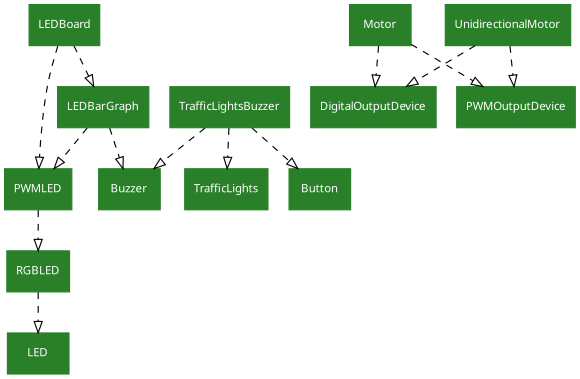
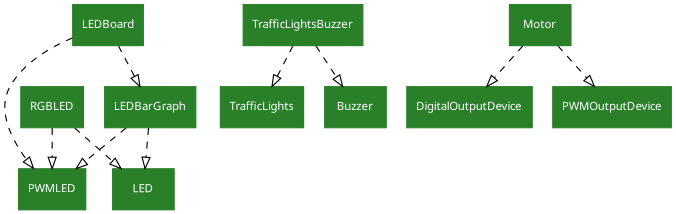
node "UnidirectionalMotor": removed
edge "LEDBarGraph" -> "Buzzer": now "LEDBarGraph" -> "LED"
node "Button": removed
edge "PWMLED" -> "RGBLED": reversed
